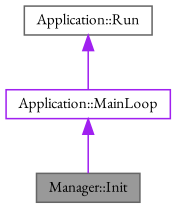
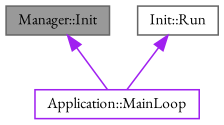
node "Application::Run": label "Application::Run" -> "Init::Run"
edge "Manager::Init" -> "Application::MainLoop": reversed
